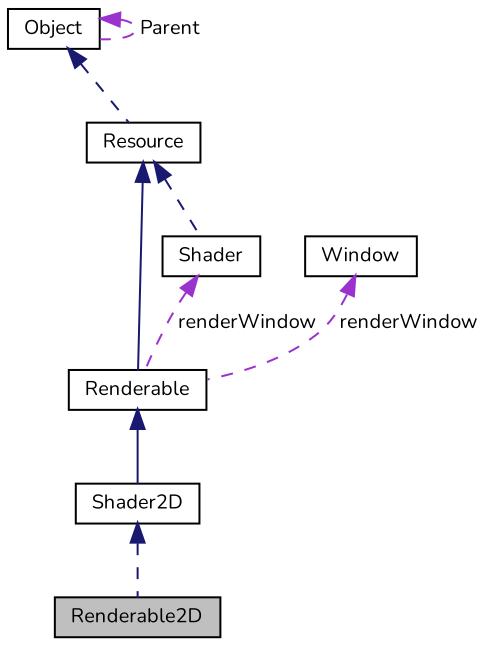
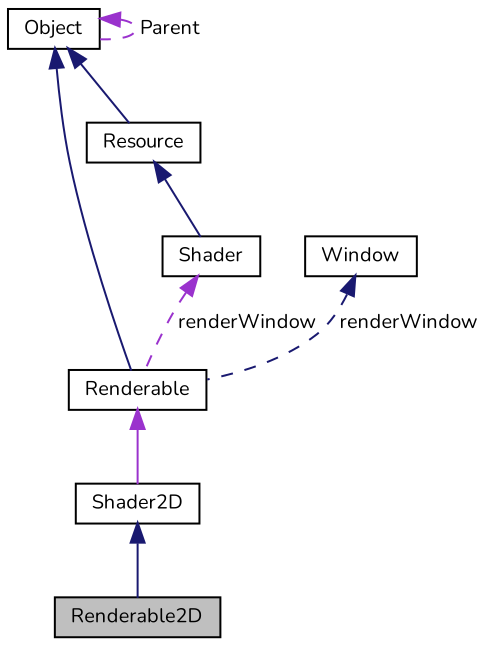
edge "Resource" -> "Object": style dashed -> solid
edge "Shader" -> "Resource": style dashed -> solid
edge "Renderable" -> "Resource": now "Renderable" -> "Object"
edge "Renderable" -> "Window": color darkorchid3 -> midnightblue
edge "Shader2D" -> "Renderable": color midnightblue -> darkorchid3
edge "Renderable2D" -> "Shader2D": style dashed -> solid
